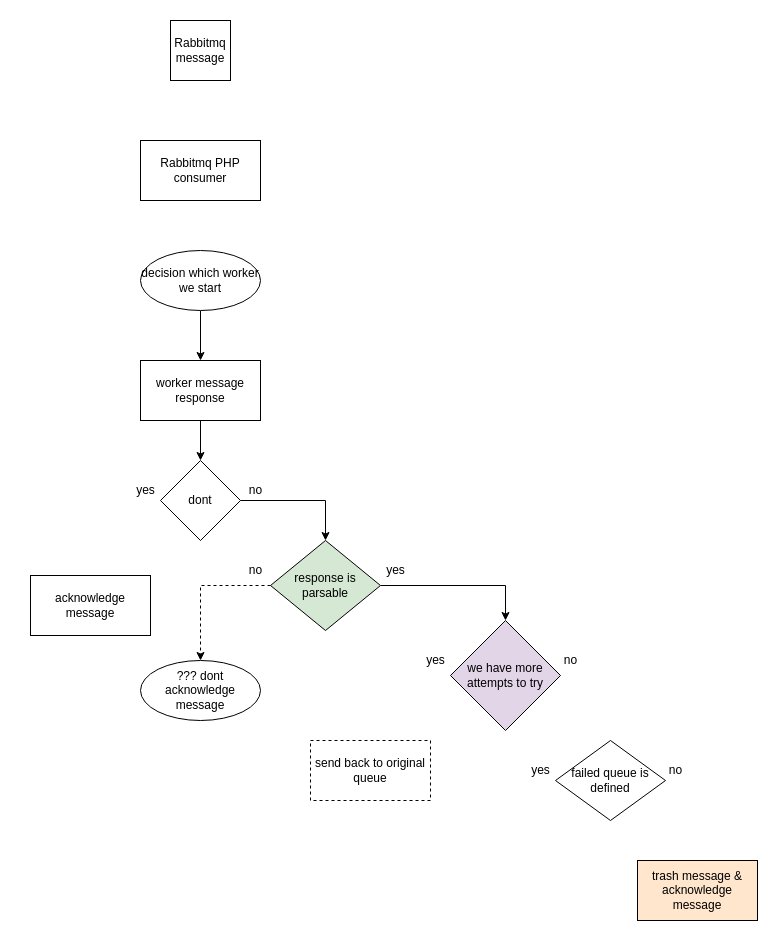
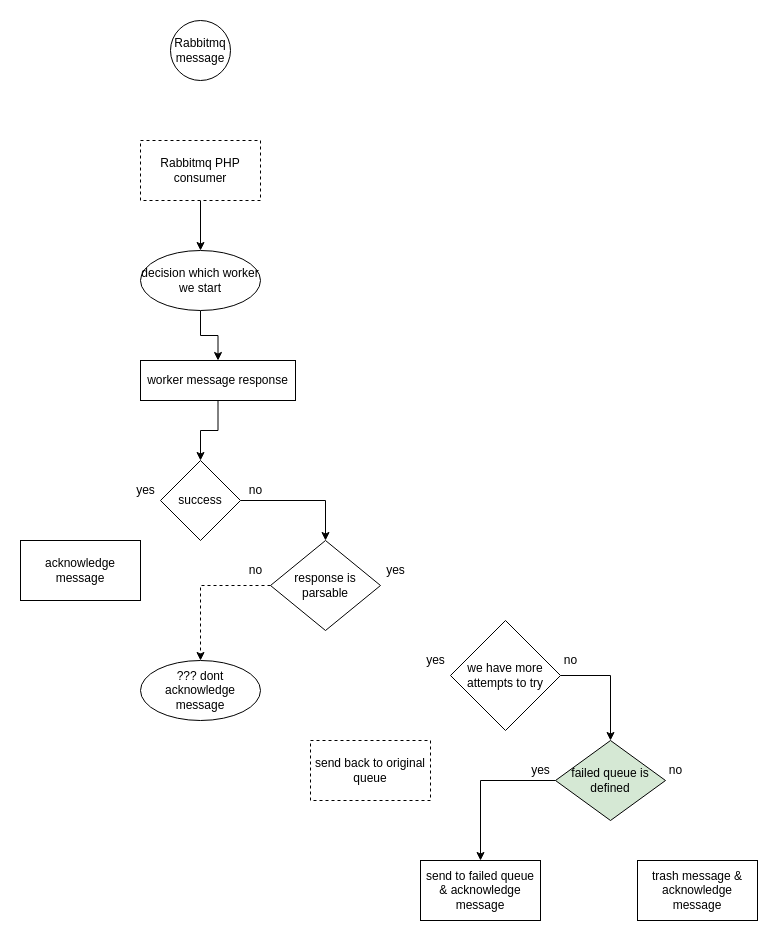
node "Rabbitmq message": shape rectangle -> ellipse
node "Rabbitmq PHP consumer": style solid -> dashed
edge "Rabbitmq PHP consumer" -> "decision which worker we start": added
node "worker message response": size 120x60 -> 155x40
node "dont": label "dont" -> "success"
node "response is parsable": fillcolor #d5e8d4 -> #ffffff
edge "response is parsable" -> "we have more attempts to try": removed
node "acknowledge message": moved (91, 606) -> (81, 571)
node "we have more attempts to try": fillcolor #e1d5e7 -> #ffffff
edge "we have more attempts to try" -> "failed queue is defined": added
edge "failed queue is defined" -> "send to failed queue & acknowledge message": added
node "failed queue is defined": fillcolor #ffffff -> #d5e8d4
node "send to failed queue & acknowledge message": added
node "trash message & acknowledge message": fillcolor #ffe6cc -> #ffffff
